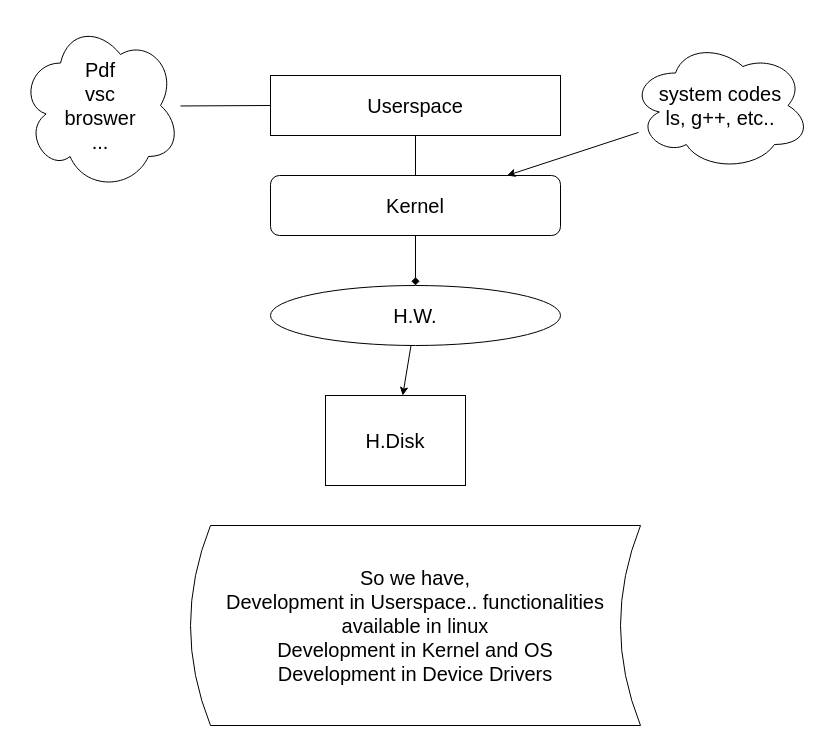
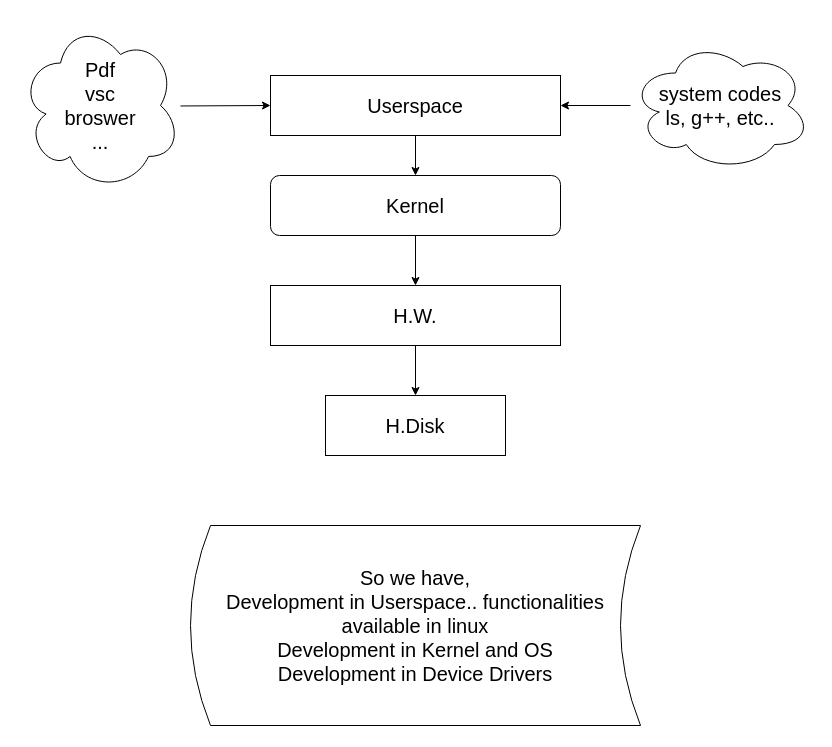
edge "Pdf vsc broswer ..." -- "Userspace": arrowhead none -> classic
edge "system codes ls, g++, etc.." -> "Kernel": now "system codes ls, g++, etc.." -> "Userspace"
edge "Userspace" -- "Kernel": arrowhead none -> classic
edge "Kernel" -> "H.W.": arrowhead diamond -> classic
node "H.W.": shape ellipse -> rectangle
node "H.Disk": size 140x90 -> 180x60
